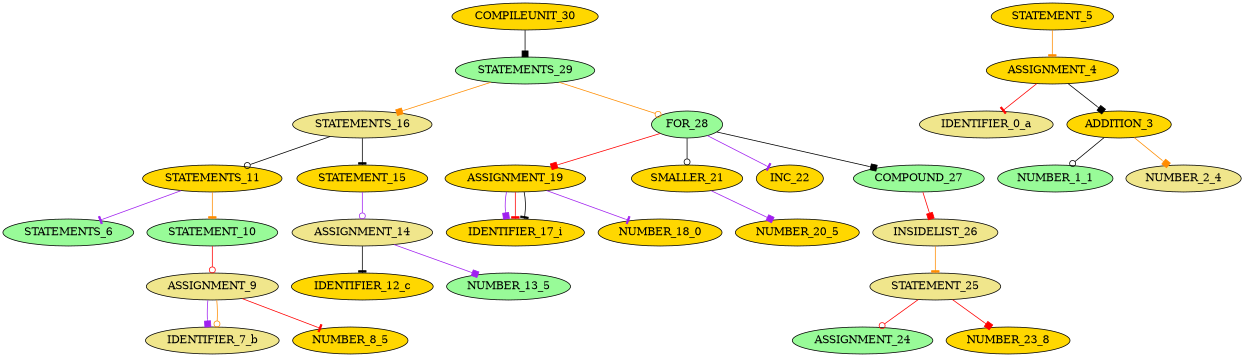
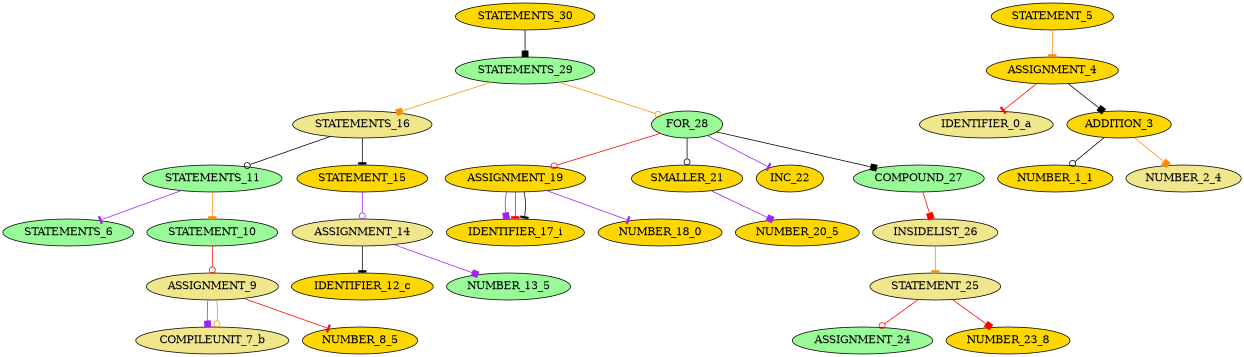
node "COMPILEUNIT_30": label "COMPILEUNIT_30" -> "STATEMENTS_30"
edge "FOR_28" -> "ASSIGNMENT_19": arrowhead box -> odot
node "STATEMENTS_11": fillcolor gold -> palegreen
node "NUMBER_1_1": fillcolor palegreen -> gold
node "IDENTIFIER_7_b": label "IDENTIFIER_7_b" -> "COMPILEUNIT_7_b"
